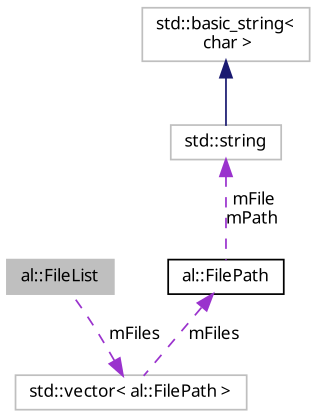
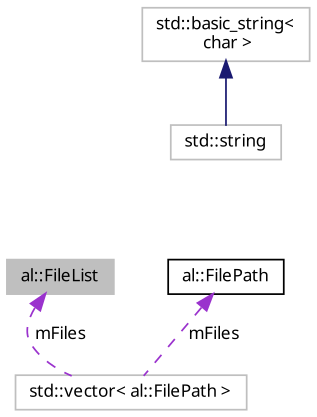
edge "al::FilePath" -> "std::string": removed, label "mFile mPath"
edge "al::FileList" -> "std::vector< al::FilePath >": reversed
